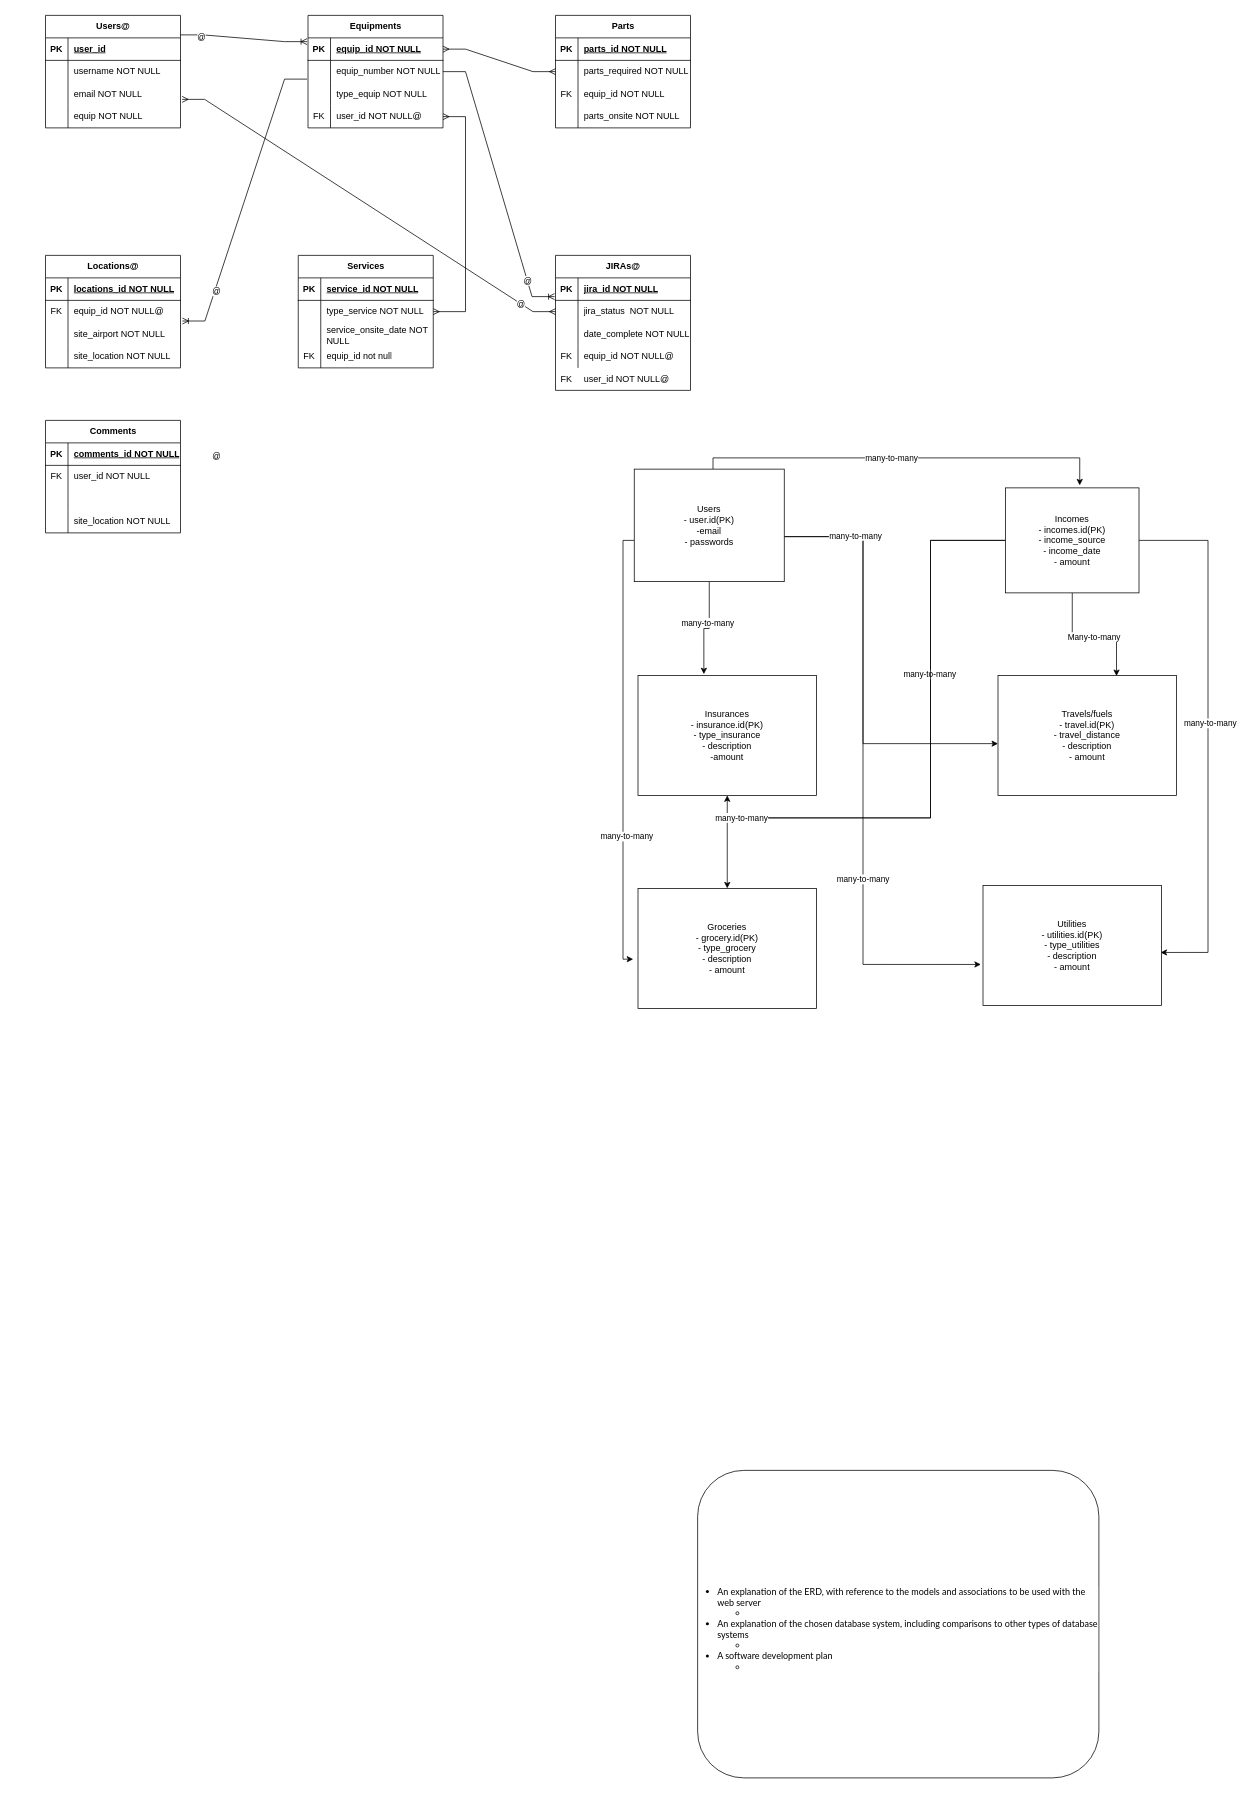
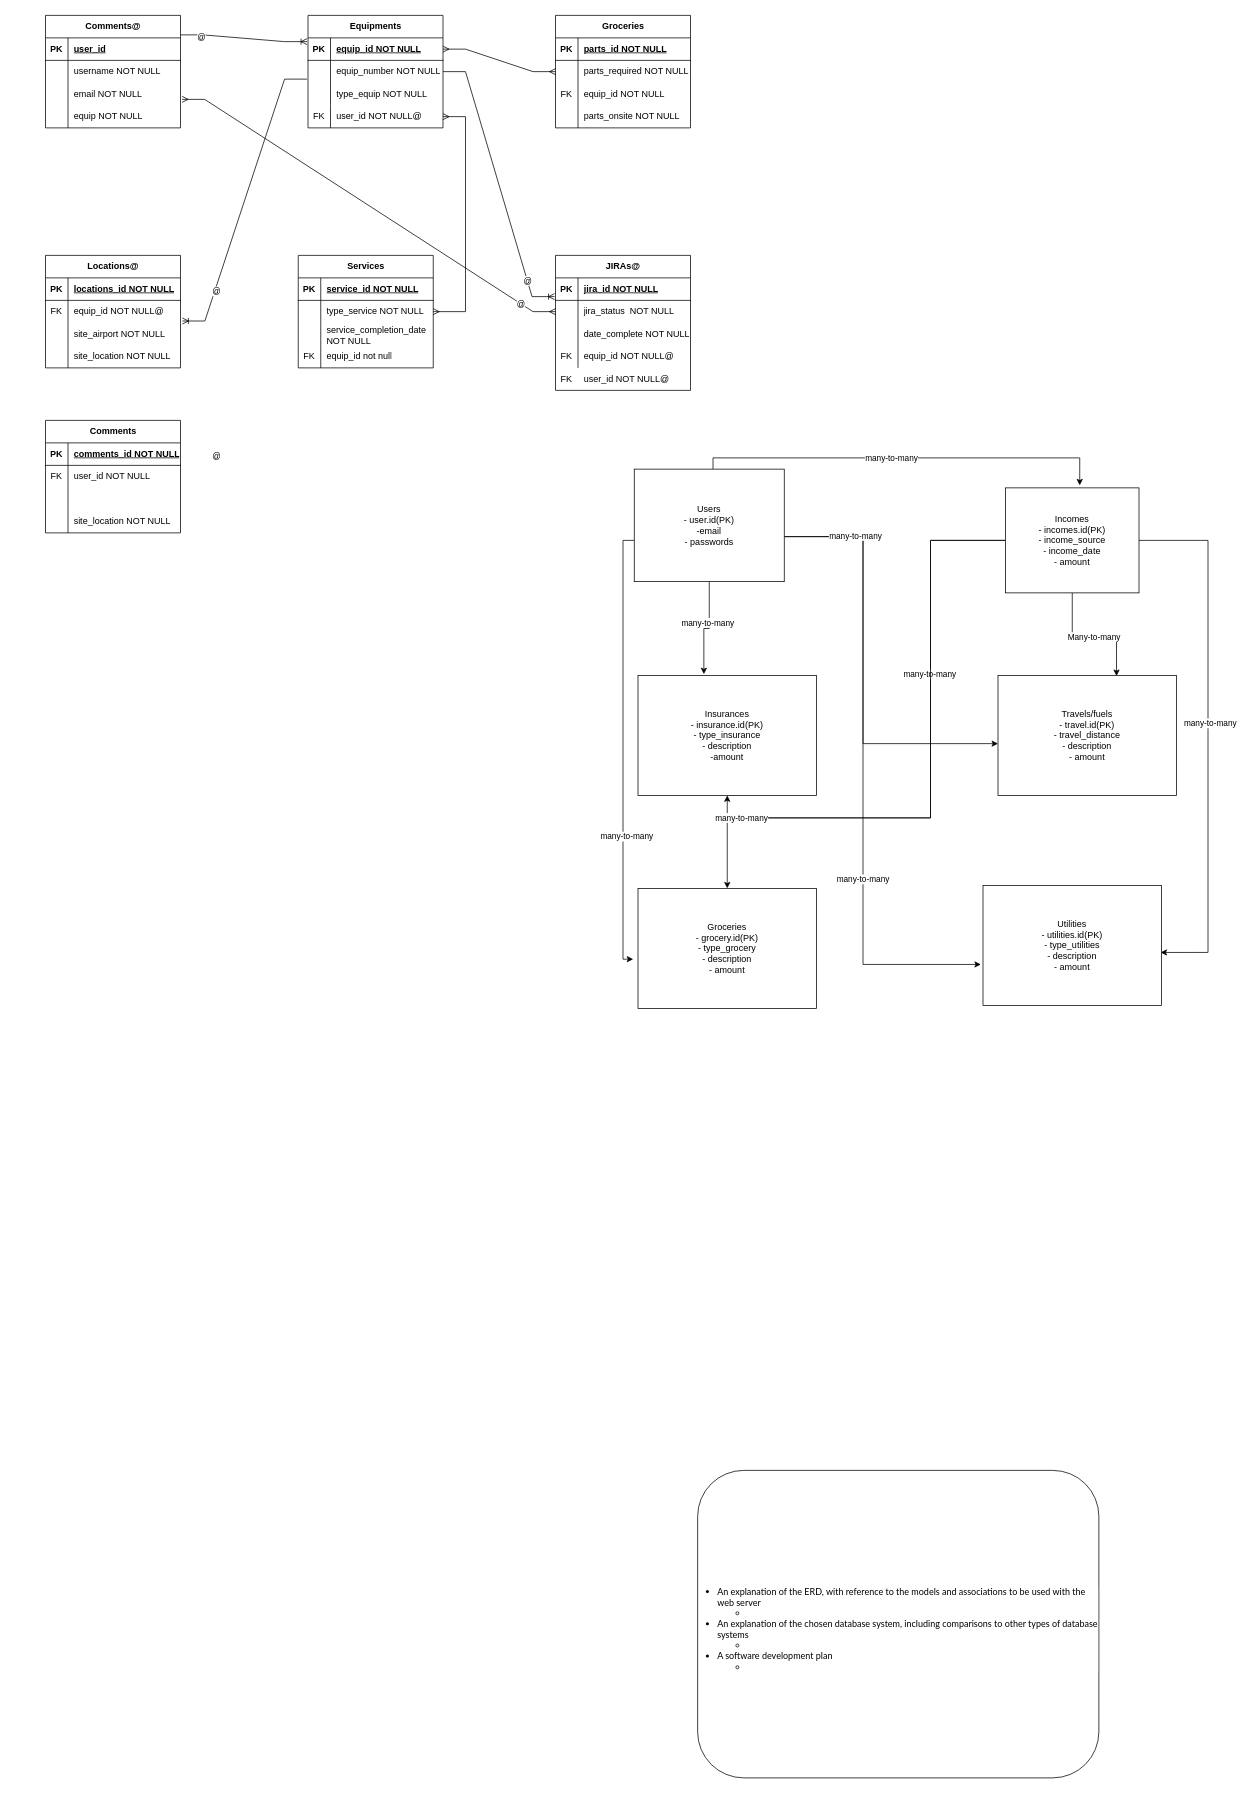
node "Users@": label "Users@" -> "Comments@"
node "Parts": label "Parts" -> "Groceries"
node "service_onsite_date NOT NULL": label "service_onsite_date NOT NULL" -> "service_completion_date NOT NULL"
